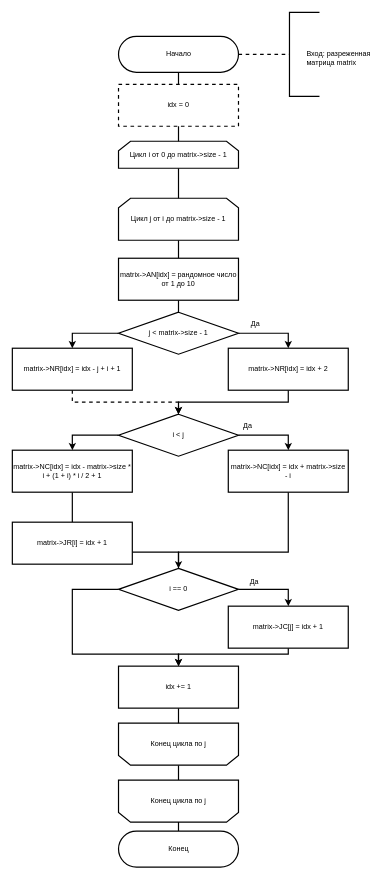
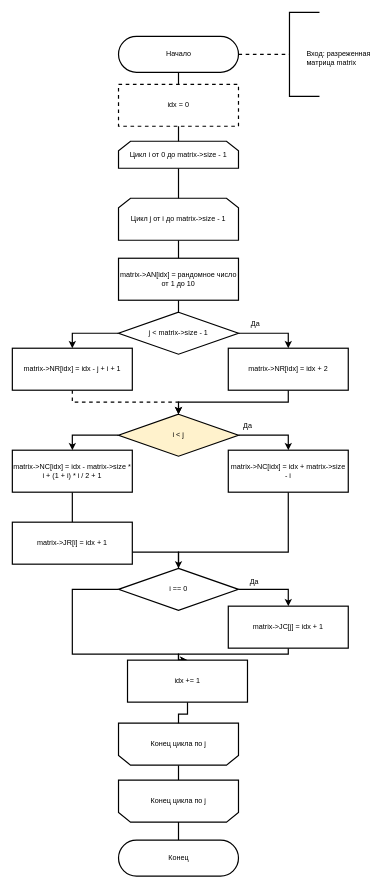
node "i < j": fillcolor #ffffff -> #fff2cc
node "idx += 1": moved (179, 687) -> (188, 681)
node "Конец": moved (179, 849) -> (179, 858)
